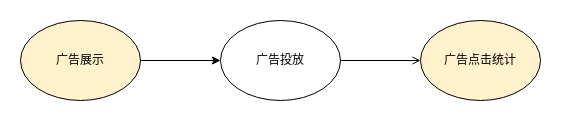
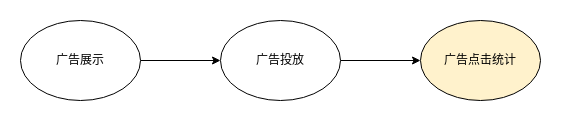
node "广告展示": fillcolor #fff2cc -> #ffffff
edge "广告投放" -> "广告点击统计": arrowhead open -> classic
